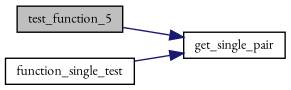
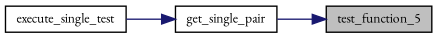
edge "test_function_5" -> "get_single_pair": reversed
node "function_single_test": label "function_single_test" -> "execute_single_test"
